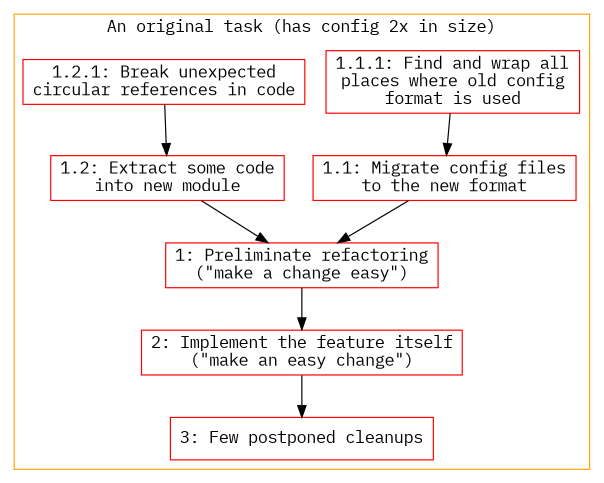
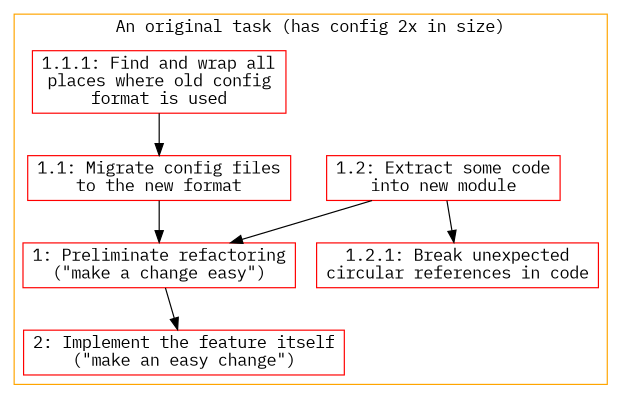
edge "1.2.1: Break unexpected circular references in code" -> "1.2: Extract some code into new module": reversed
node "3: Few postponed cleanups": removed
